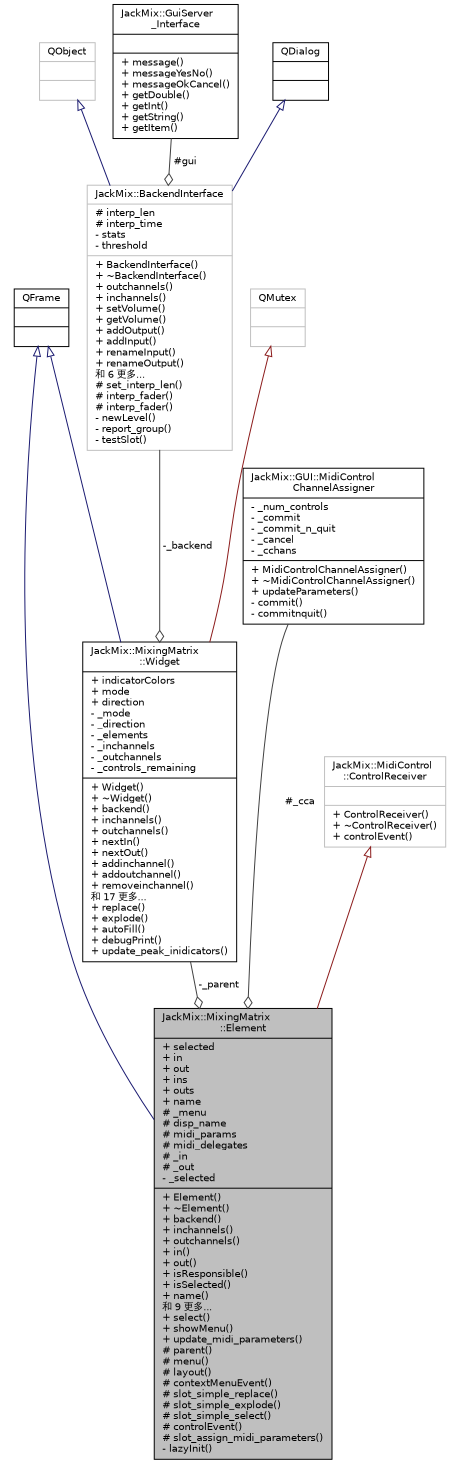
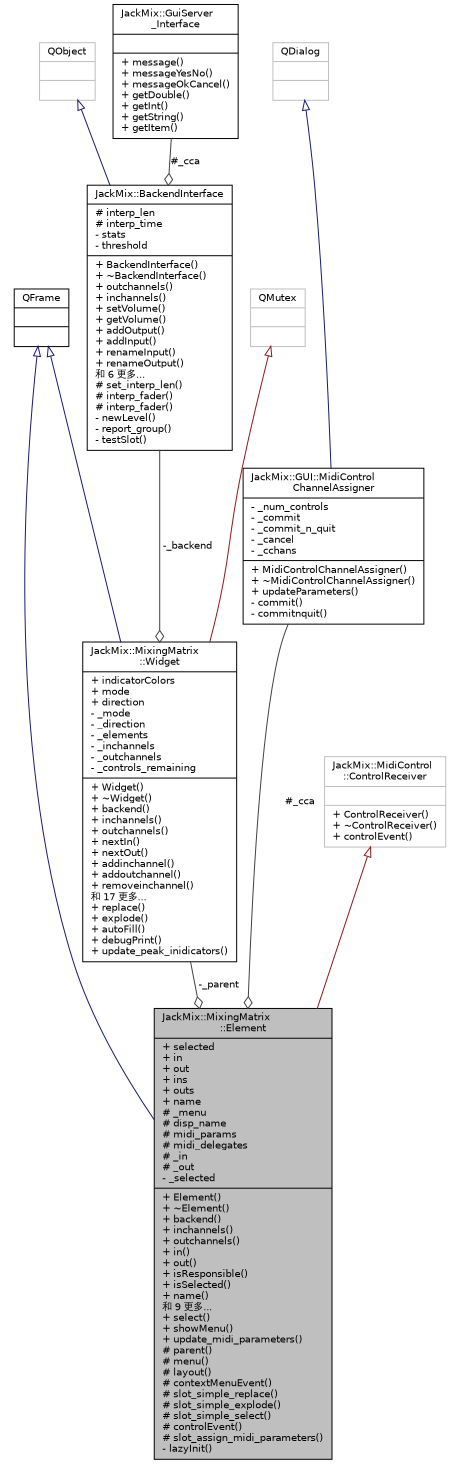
node "QDialog": color black -> grey75
edge "JackMix::BackendInterface" -> "QDialog": now "JackMix::GUI::MidiControl" -> "QDialog"
edge "JackMix::GuiServer" -> "JackMix::BackendInterface": label " #gui" -> " #_cca"
node "JackMix::BackendInterface": color grey75 -> black
